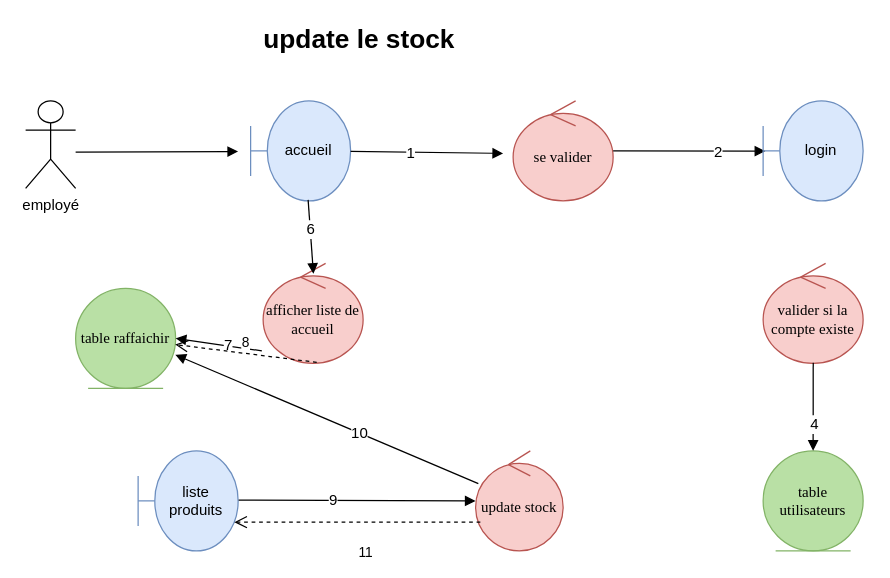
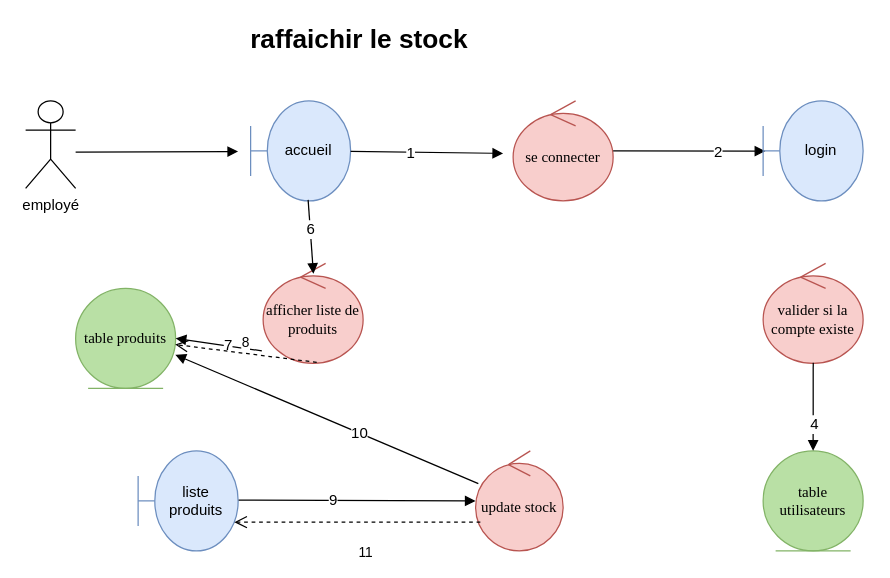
node "update le stock": label "update le stock" -> "raffaichir le stock"
node "se valider": label "se valider" -> "se connecter"
node "afficher liste de accueil": label "afficher liste de accueil" -> "afficher liste de produits"
node "table raffaichir": label "table raffaichir" -> "table produits"
